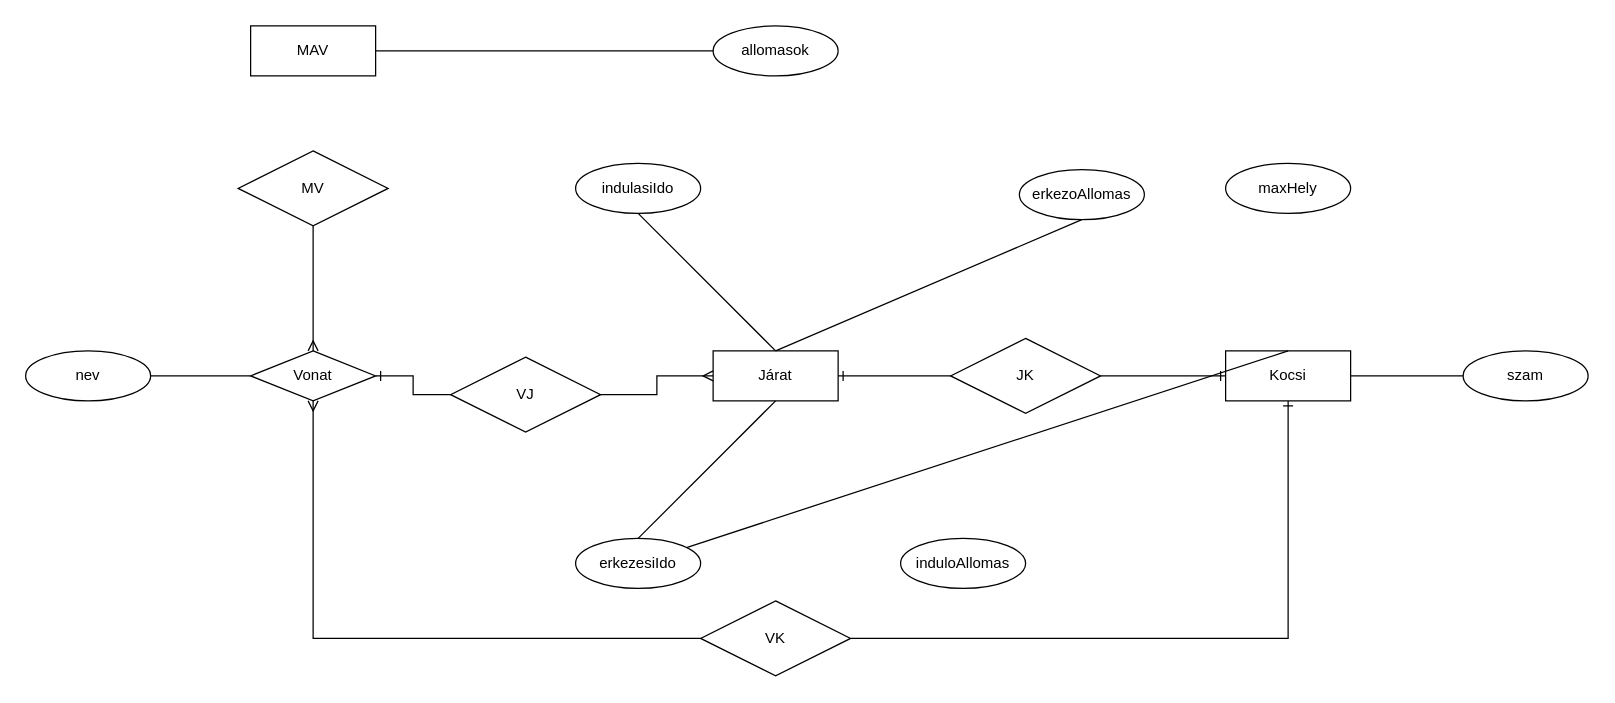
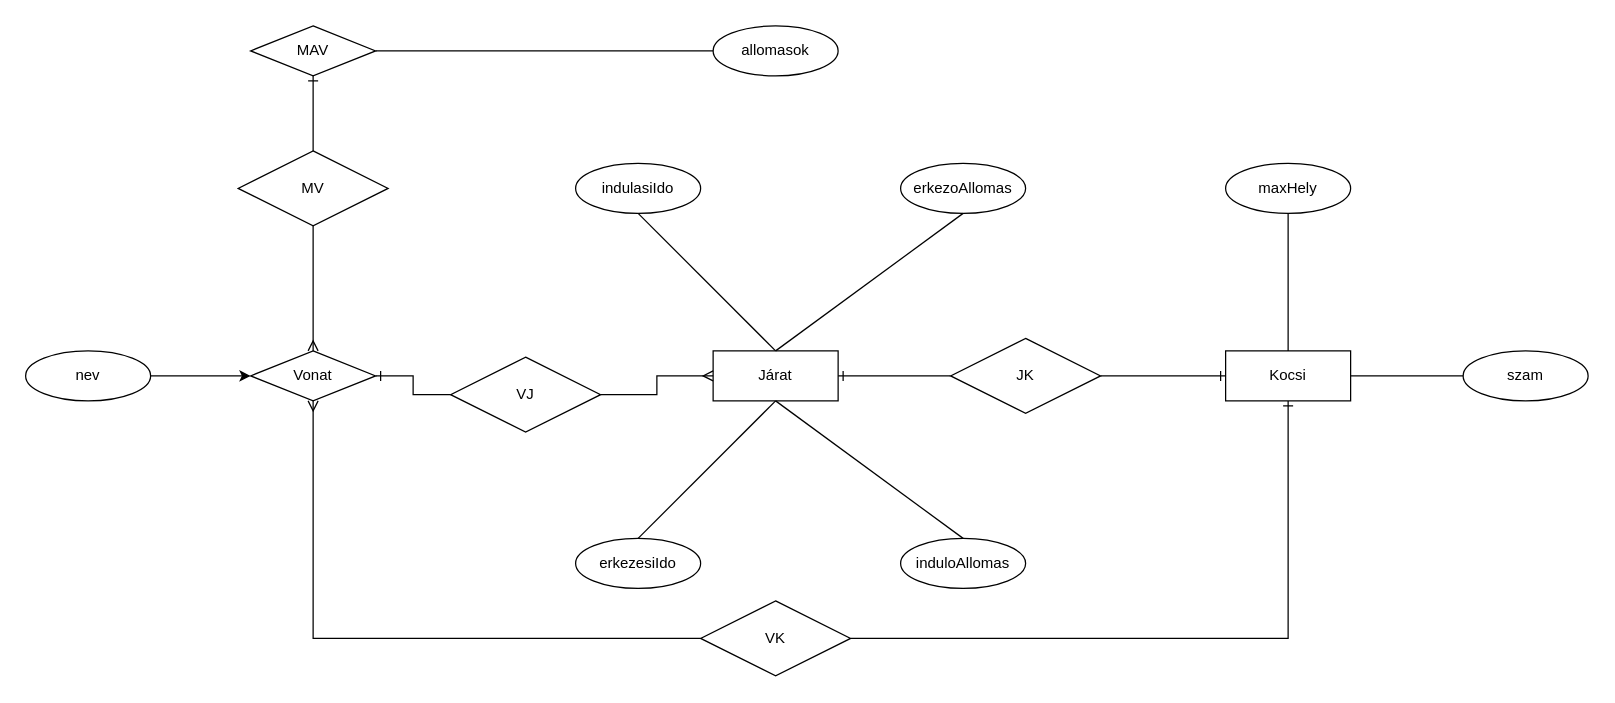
node "MAV": shape rectangle -> diamond
edge "MV" -> "MAV": added
node "erkezoAllomas": moved (1082, 194) -> (963, 188)
edge "nev" -- "Vonat": arrowhead none -> classic
edge "Kocsi" -- "erkezesiIdo": now "Kocsi" -- "maxHely"
edge "Járat" -- "induloAllomas": added
